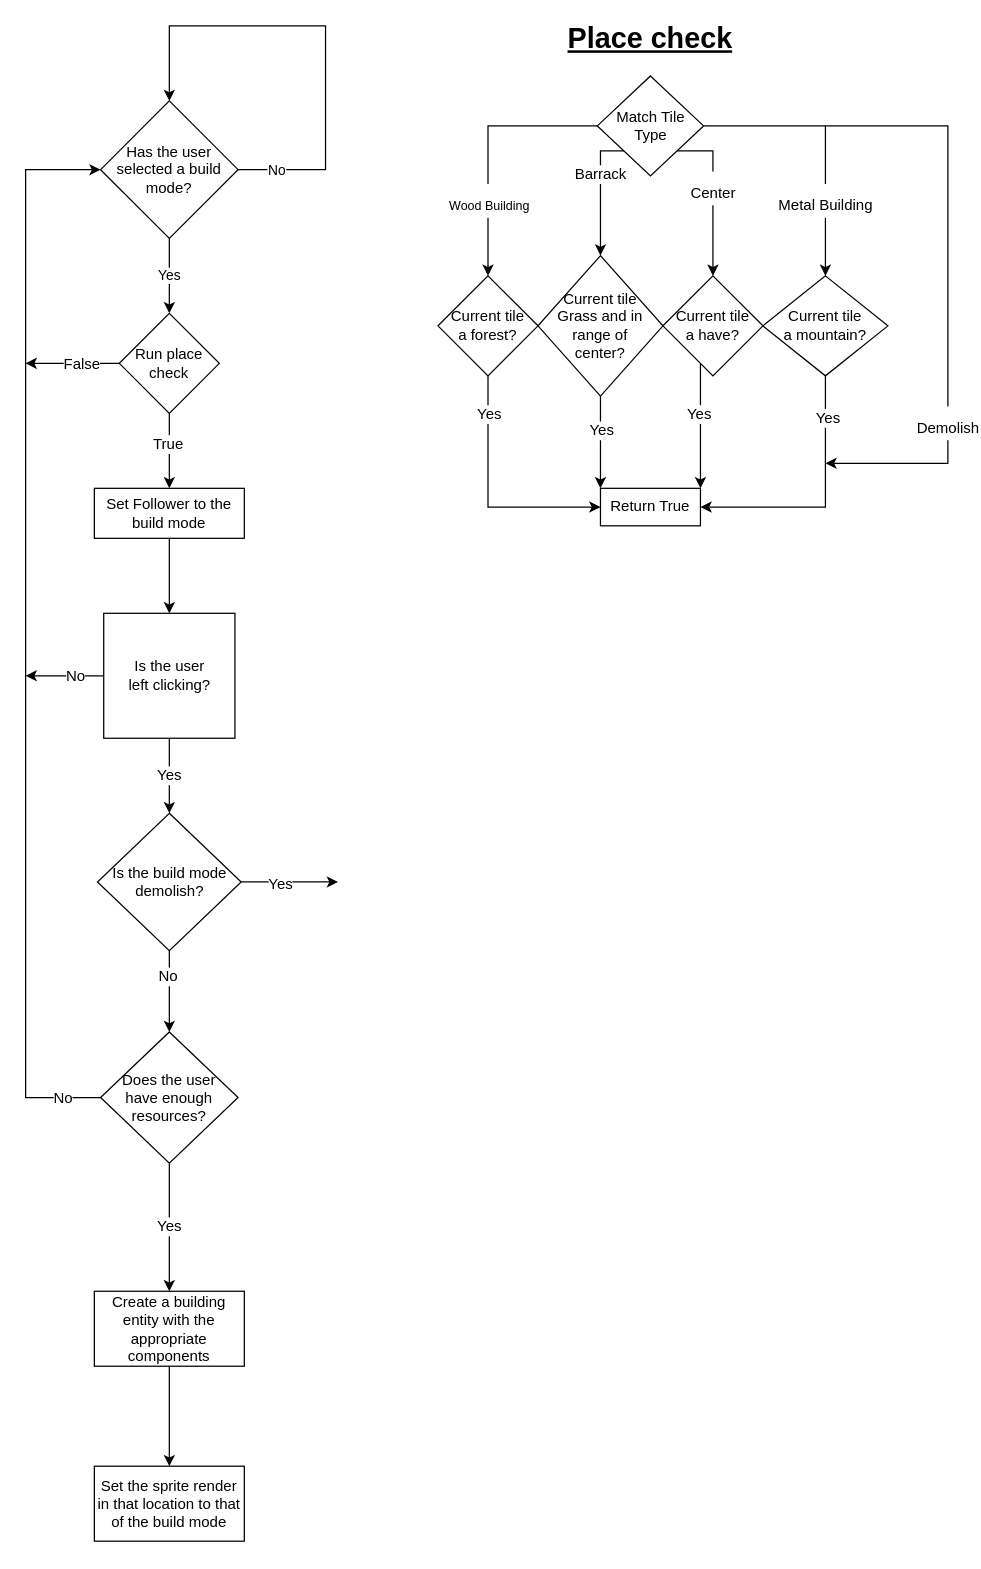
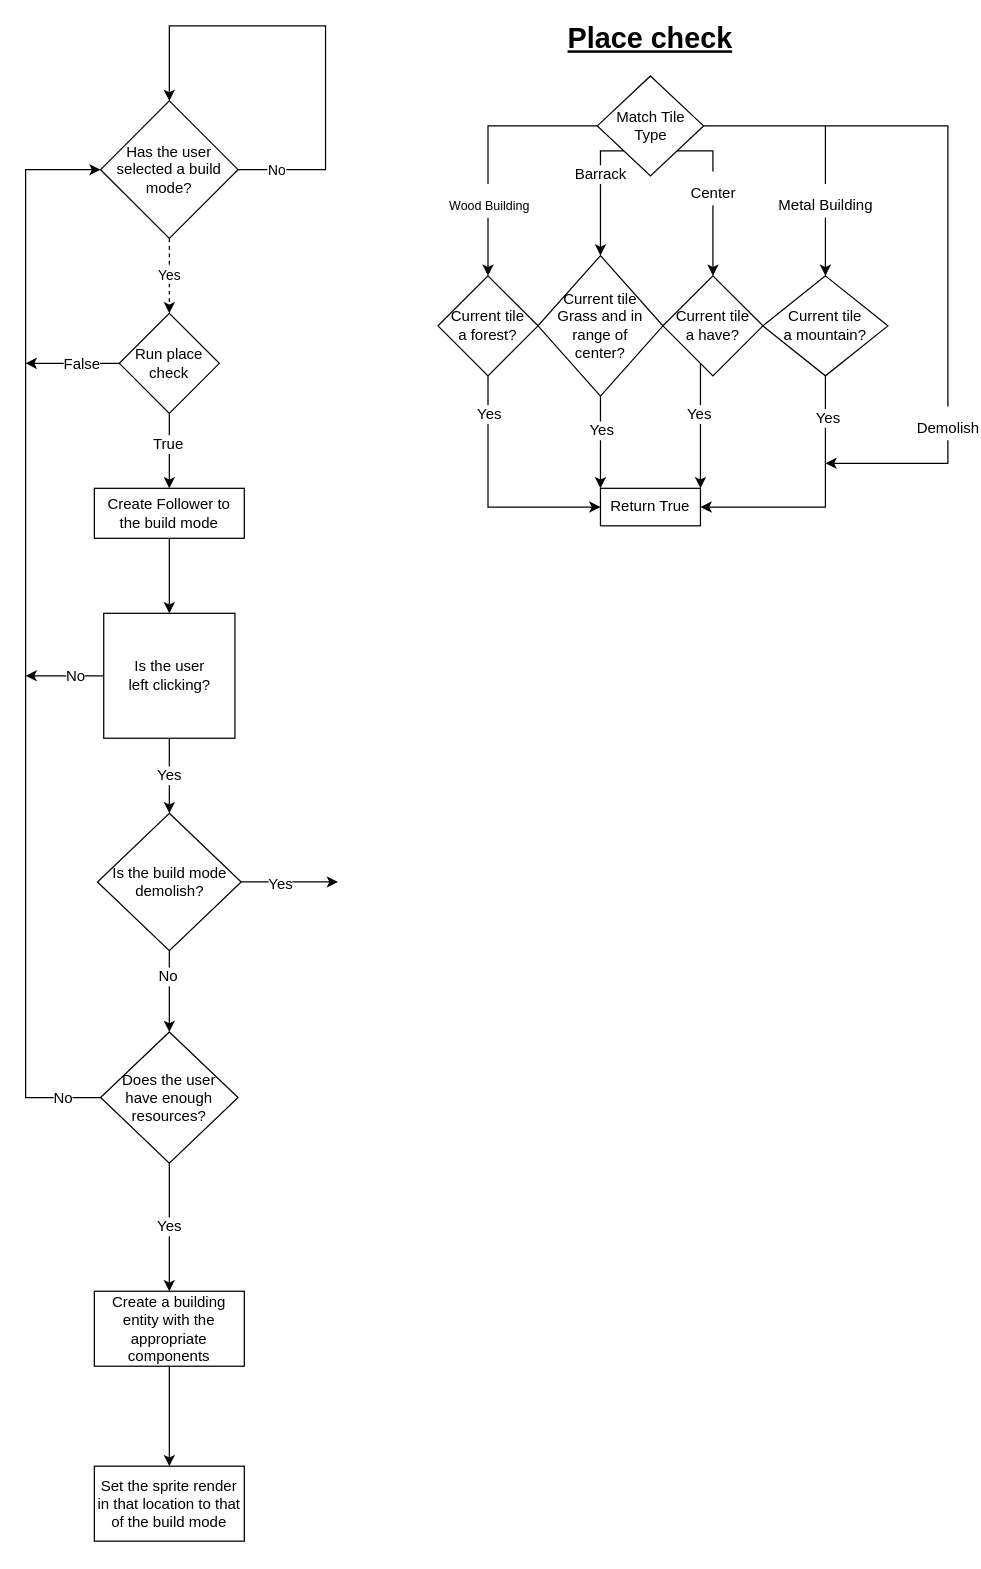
edge "Has the user selected a build mode?" -> "Run place check": style solid -> dashed
node "Set Follower to the build mode": label "Set Follower to the build mode" -> "Create Follower to the build mode"
